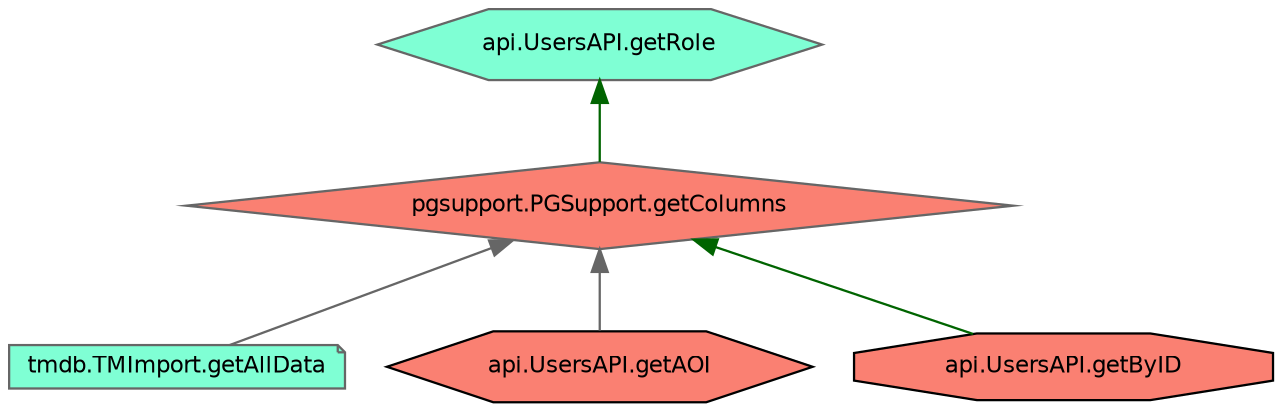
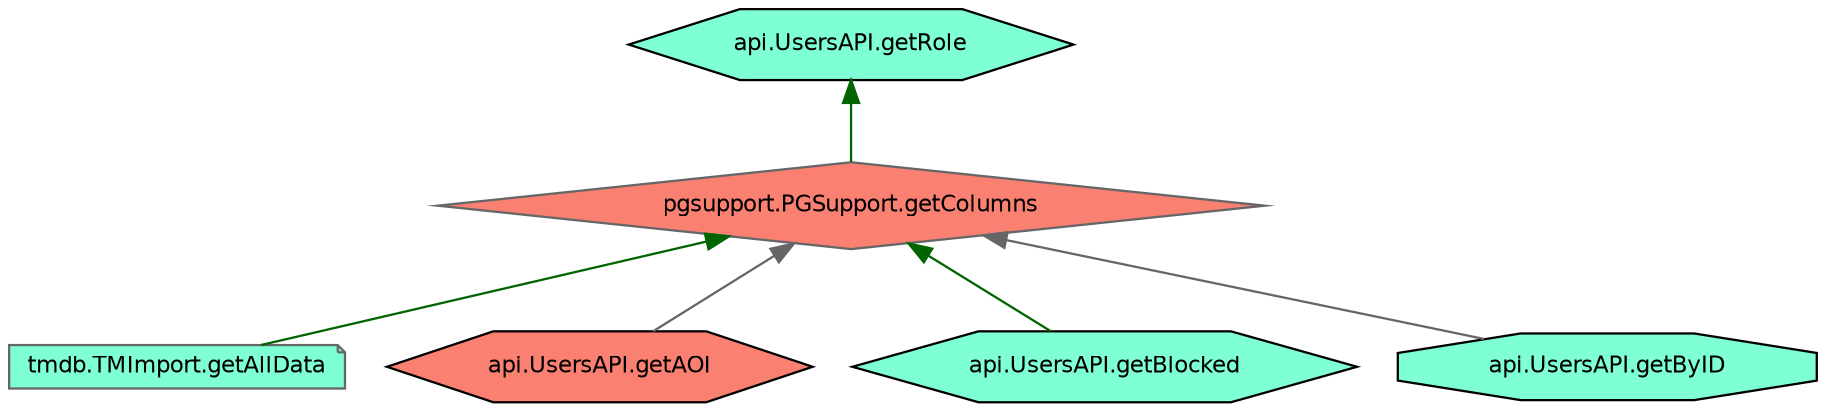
node "api.UsersAPI.getRole": color gray40 -> black
edge "api.UsersAPI.getByID" -> "pgsupport.PGSupport.getColumns": color darkgreen -> gray40
edge "tmdb.TMImport.getAllData" -> "pgsupport.PGSupport.getColumns": color gray40 -> darkgreen
node "api.UsersAPI.getByID": fillcolor salmon -> aquamarine
node "api.UsersAPI.getBlocked": added
